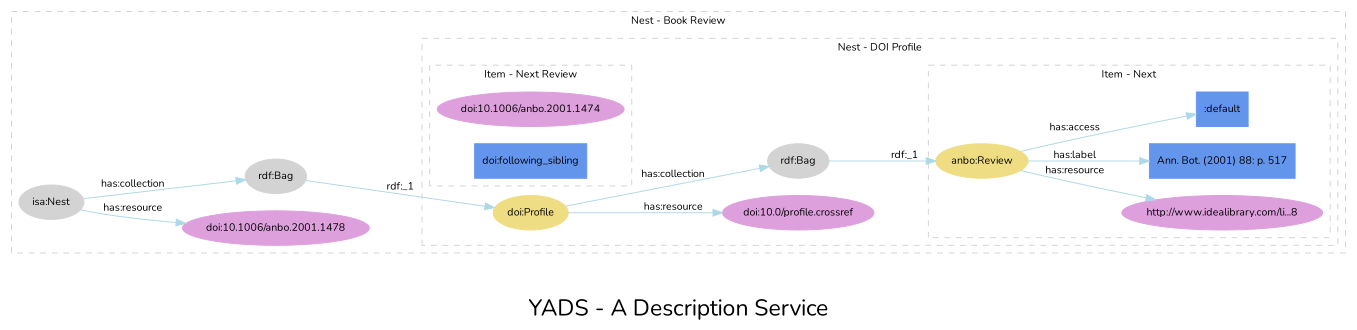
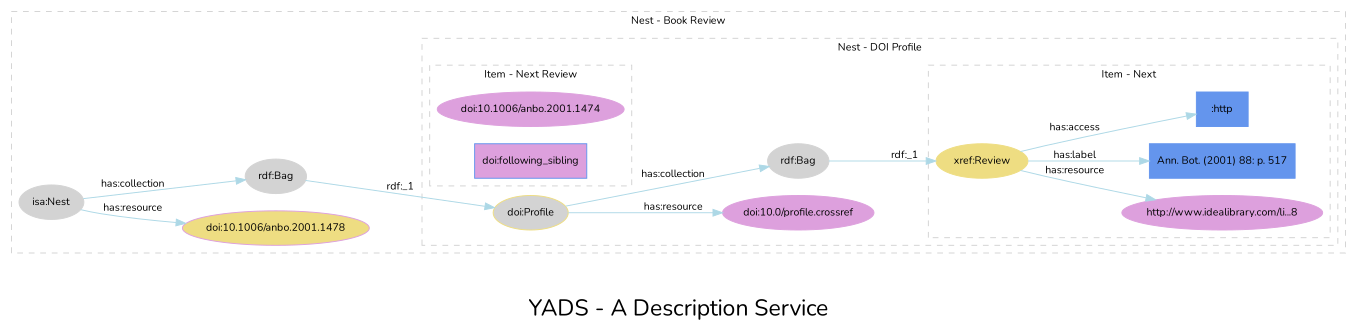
node ":default": label ":default" -> ":http"
node "doi:following_sibling": fillcolor cornflowerblue -> plum
node "anbo:Review": label "anbo:Review" -> "xref:Review"
node "doi:Profile": fillcolor lightgoldenrod -> lightgrey
node "doi:10.1006/anbo.2001.1478": fillcolor plum -> lightgoldenrod
